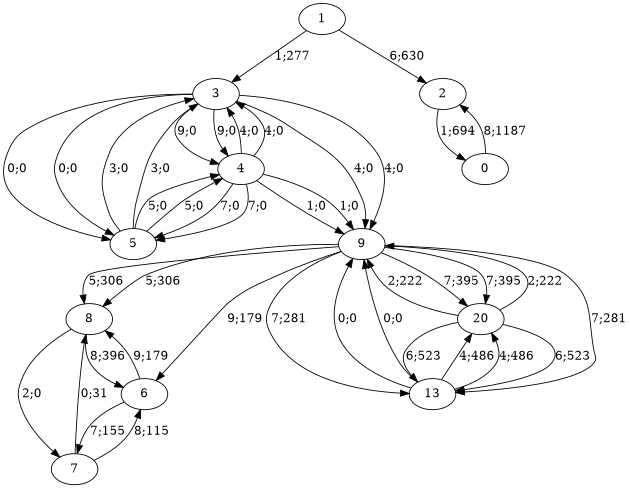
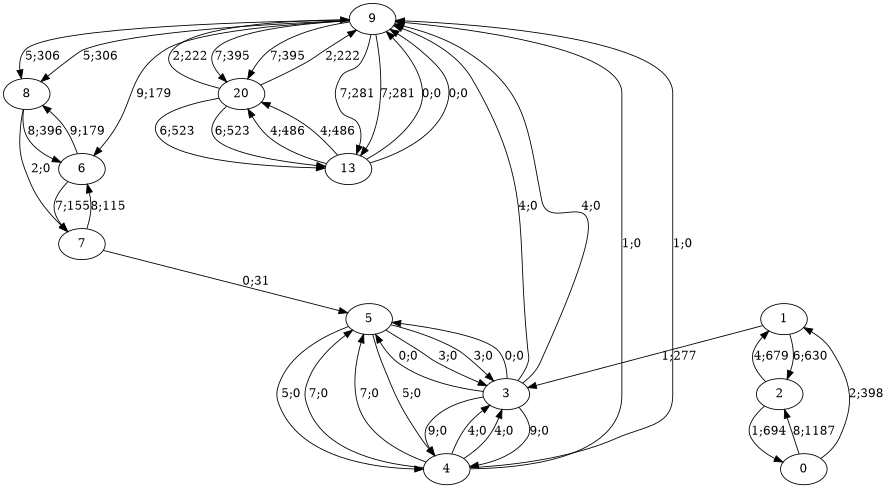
edge "2" -> "1": added, label "4;679"
edge "0" -> "1": added, label "2;398"
edge "7" -> "8": now "7" -> "5"
